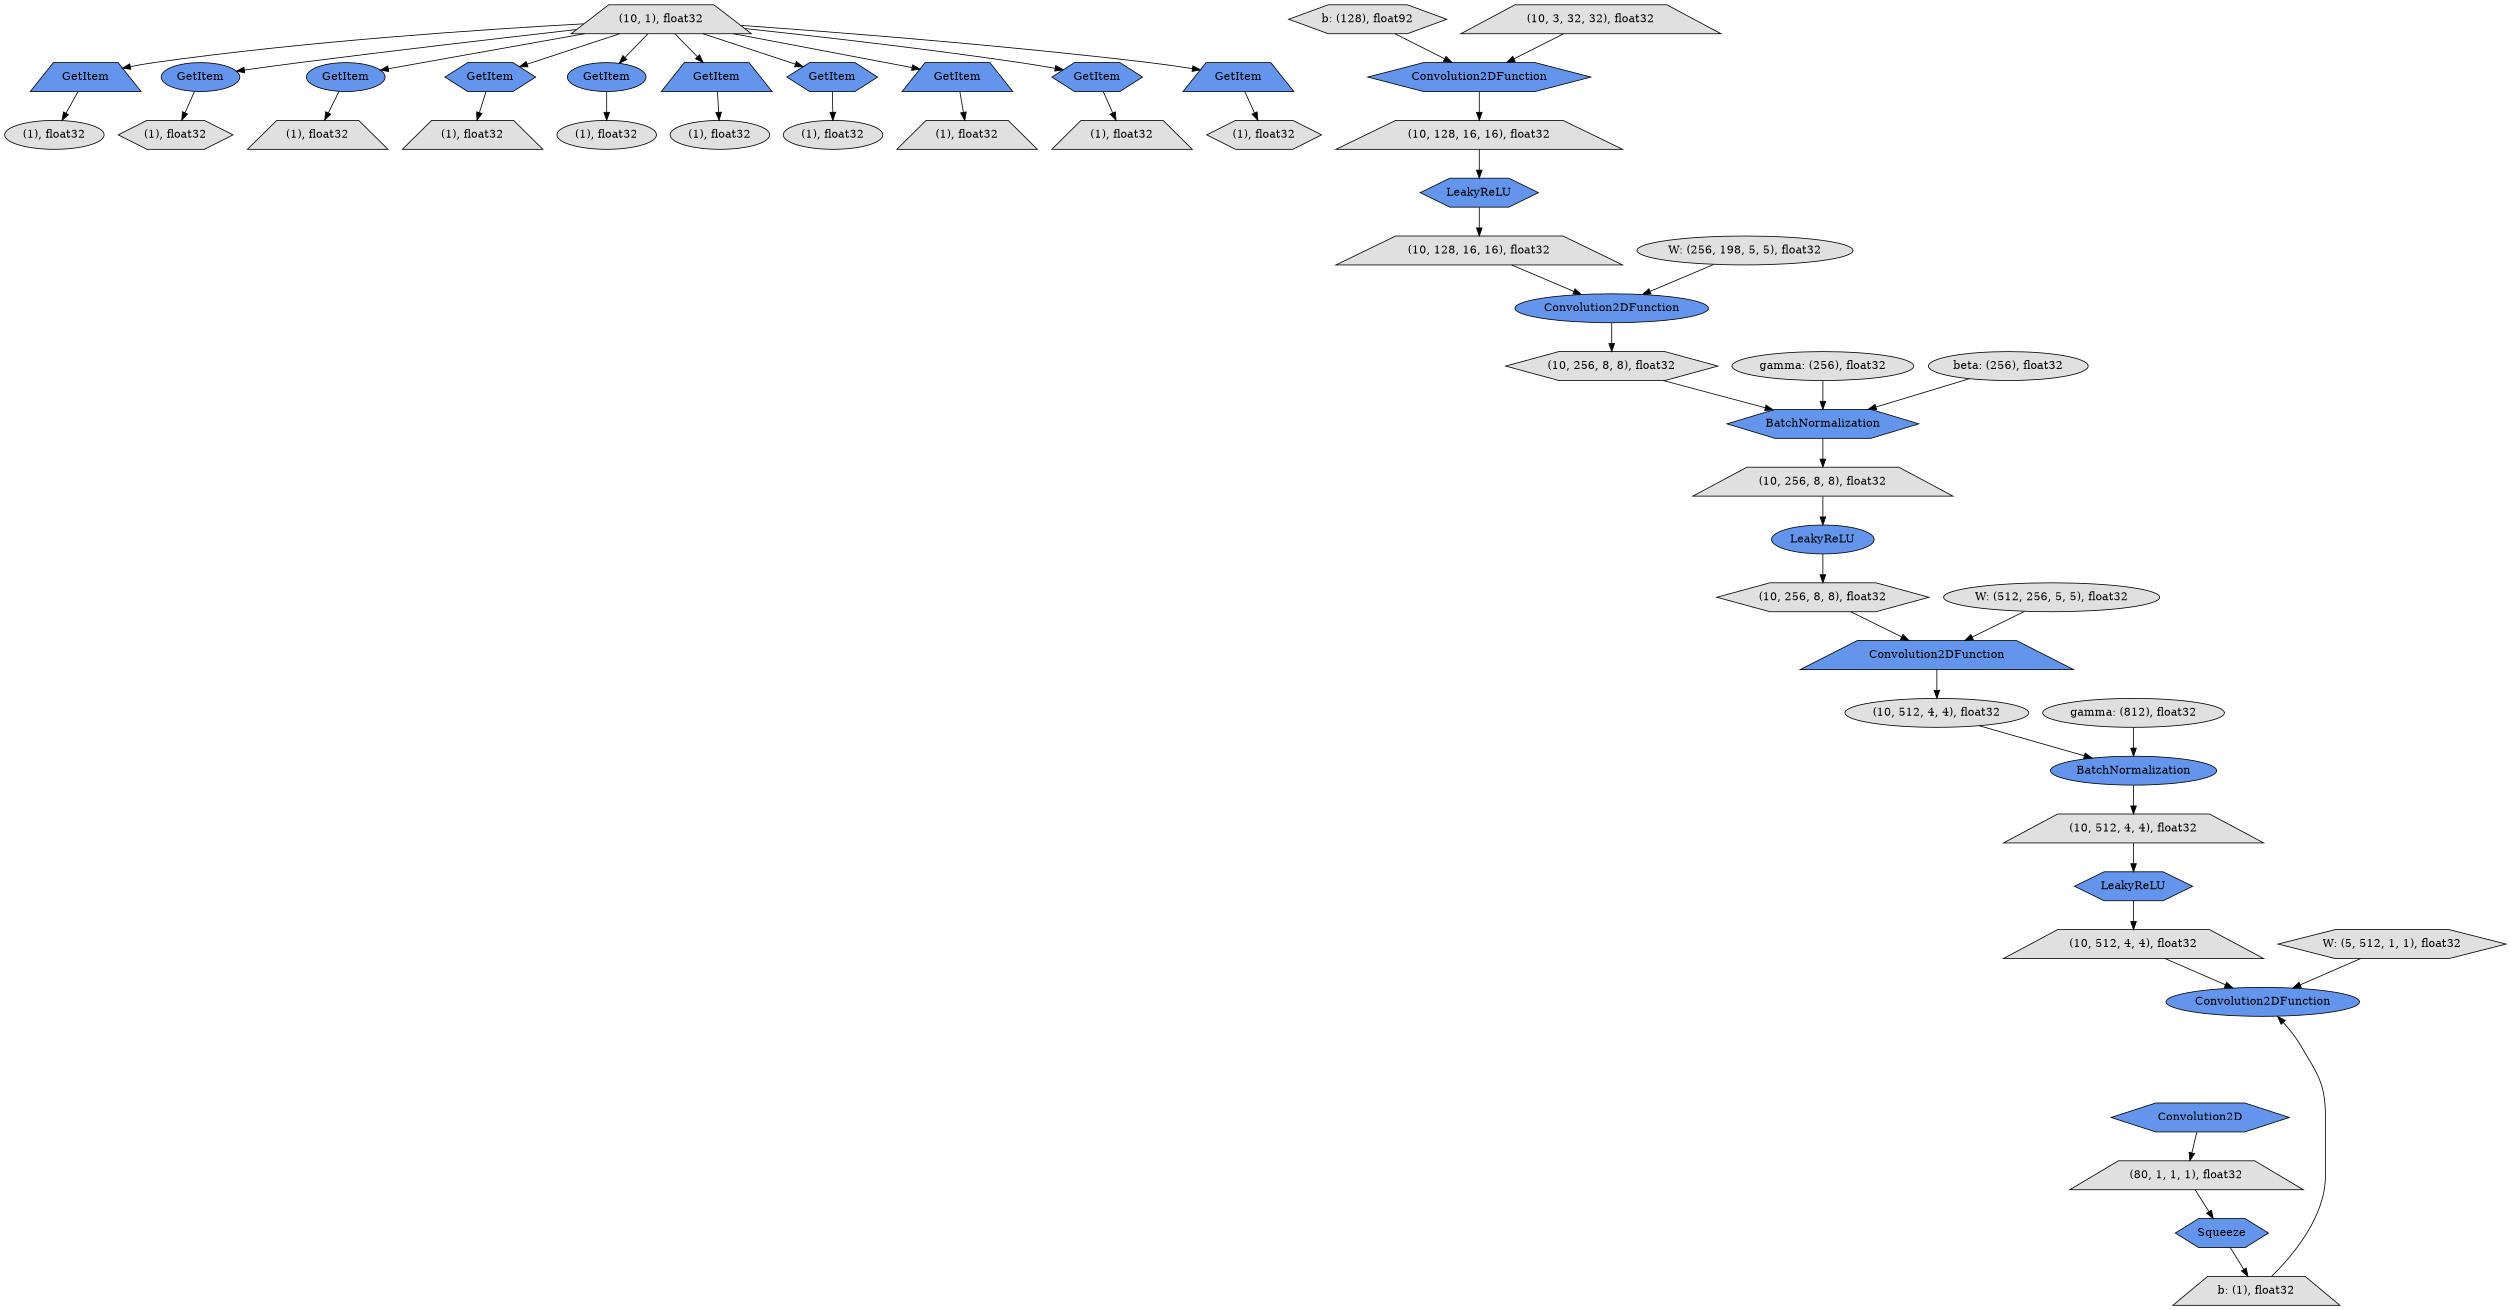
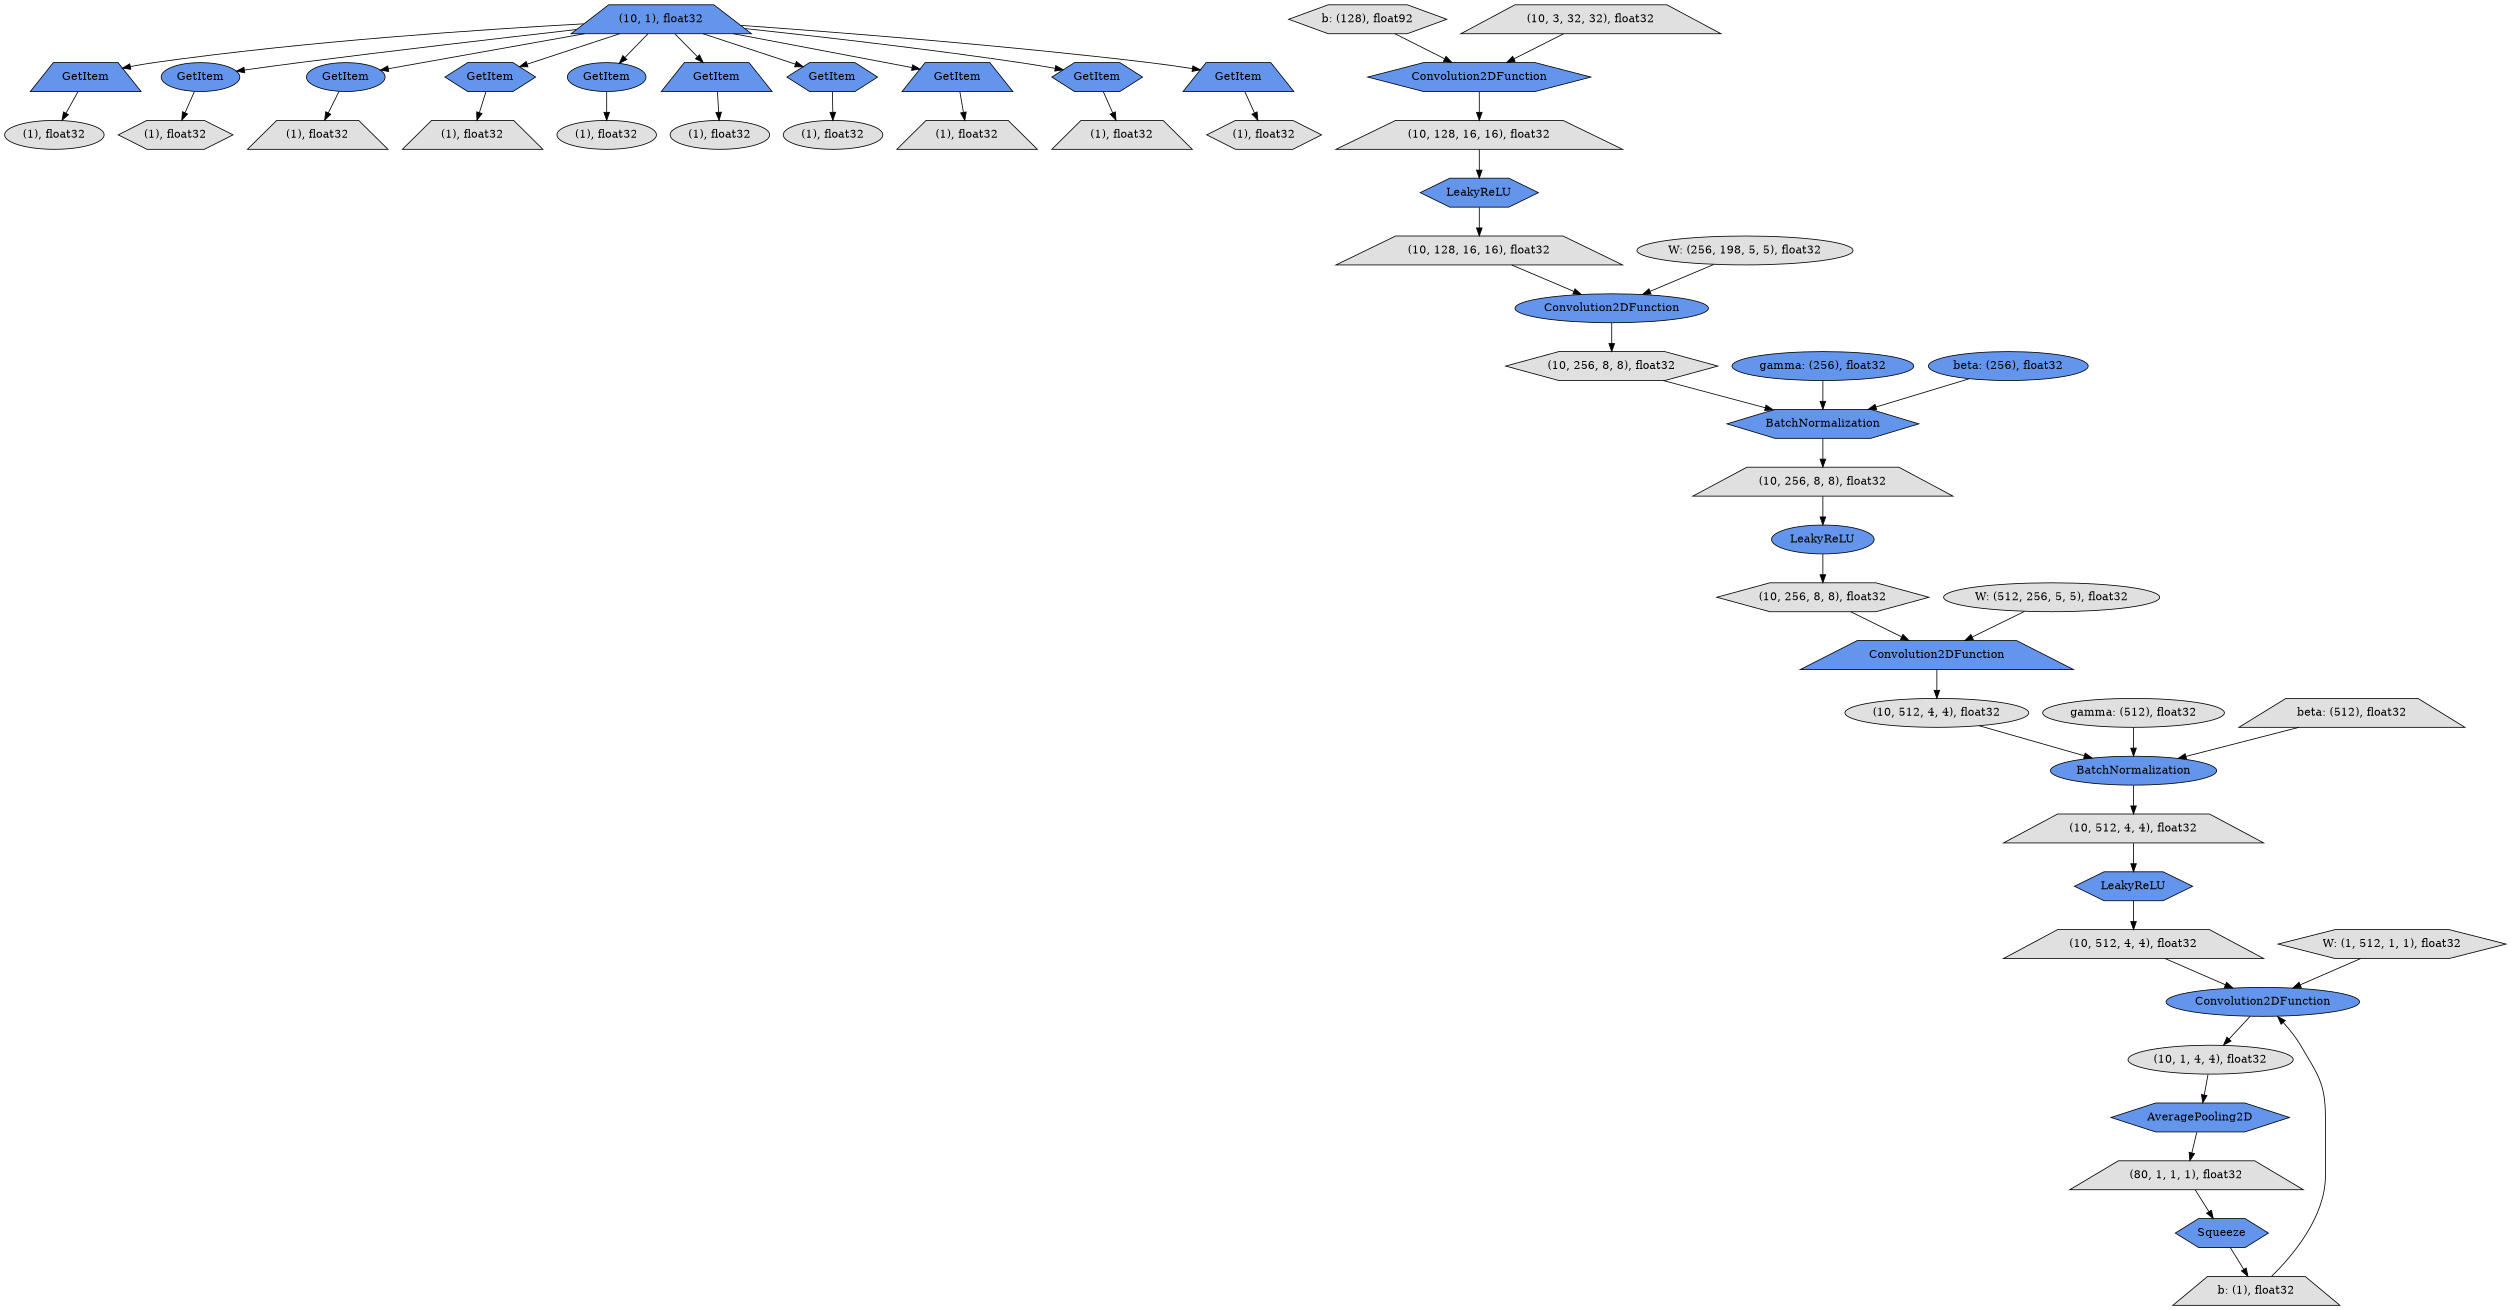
node "(10, 1), float32": fillcolor #e0e0e0 -> #6495ed
node "gamma: (256), float32": fillcolor #e0e0e0 -> #6495ed
node "beta: (256), float32": fillcolor #e0e0e0 -> #6495ed
node "gamma: (812), float32": label "gamma: (812), float32" -> "gamma: (512), float32"
node "beta: (512), float32": added
node "W: (5, 512, 1, 1), float32": label "W: (5, 512, 1, 1), float32" -> "W: (1, 512, 1, 1), float32"
node "(10, 1, 4, 4), float32": added
node "Convolution2D": label "Convolution2D" -> "AveragePooling2D"
